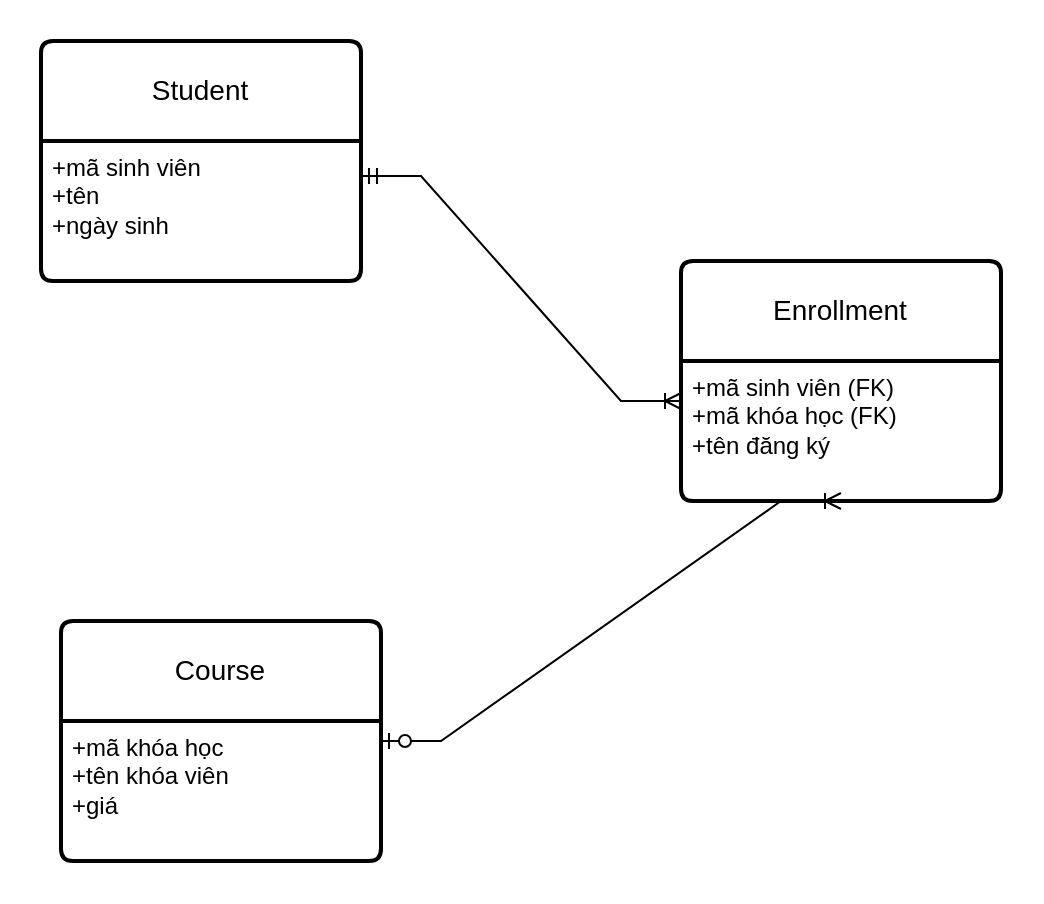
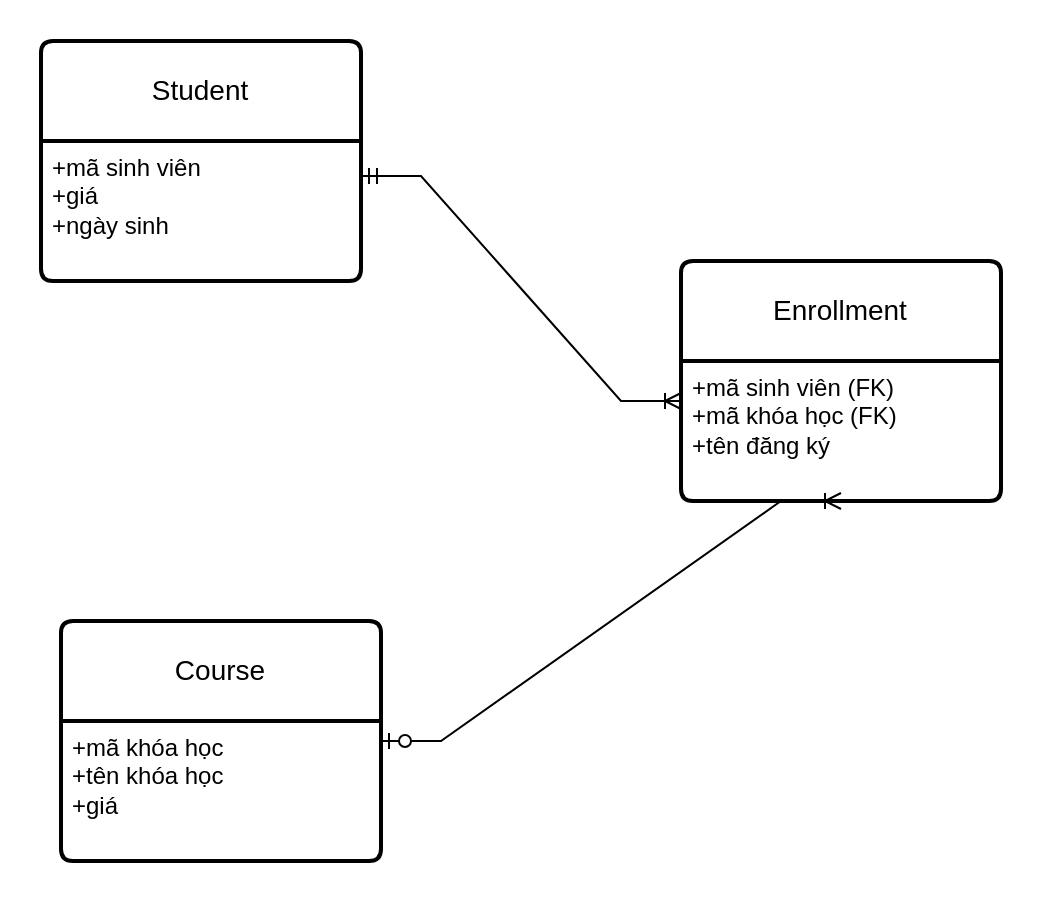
node "+mã sinh viên +tên +ngày sinh": label "+mã sinh viên +tên +ngày sinh" -> "+mã sinh viên +giá +ngày sinh"
node "+mã khóa học +tên khóa viên +giá": label "+mã khóa học +tên khóa viên +giá" -> "+mã khóa học +tên khóa học +giá"
